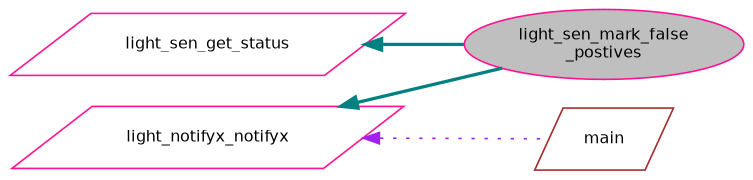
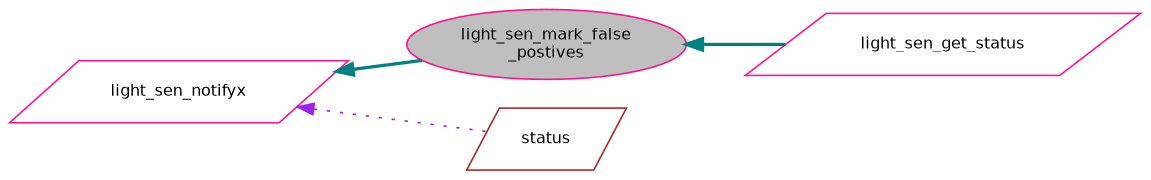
edge "light_sen_mark_false _postives" -> "light_sen_get_status": reversed
node "light_notifyx_notifyx": label "light_notifyx_notifyx" -> "light_sen_notifyx"
node "main": label "main" -> "status"
